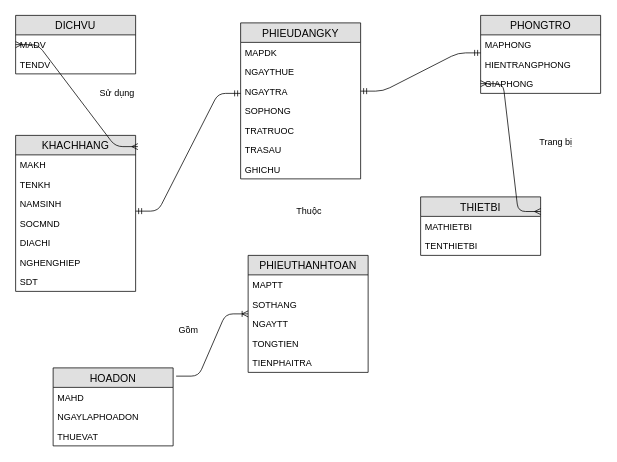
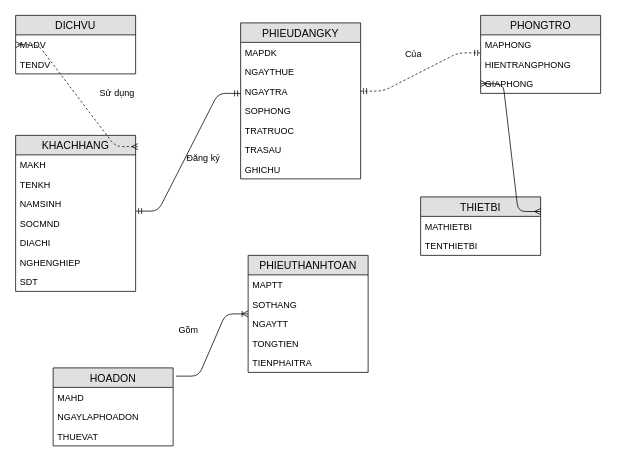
node "Của": added
edge "MAPHONG" -- "NGAYTRA": style solid -> dashed
edge "MADV" -- "KHACHHANG": style solid -> dashed
node "Trang bị": removed
node "Đăng ký": added
node "Thuộc": removed
